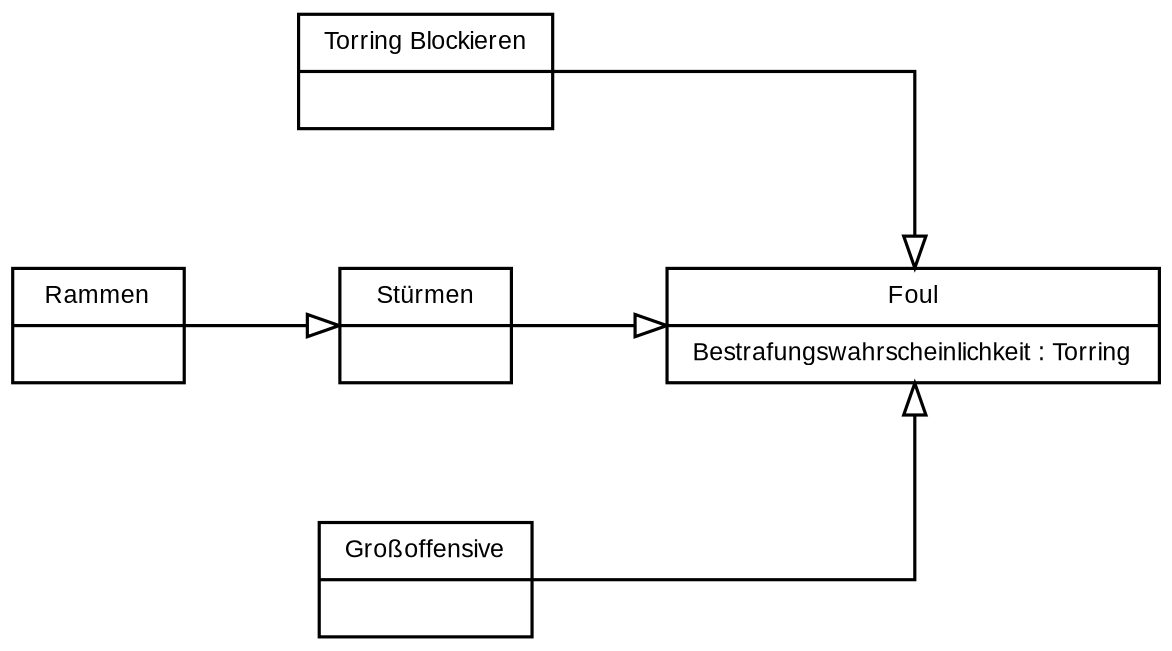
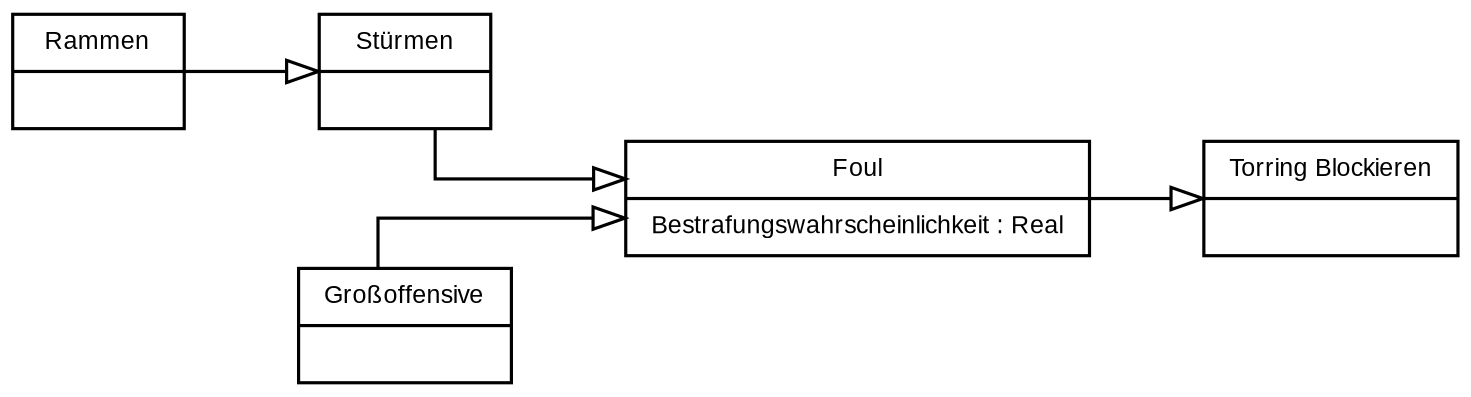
edge "Torring Blockieren" -> "Foul": reversed
node "Foul": text "Bestrafungswahrscheinlichkeit : Torring" -> "Bestrafungswahrscheinlichkeit : Real"
